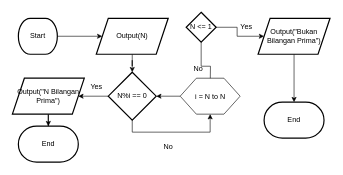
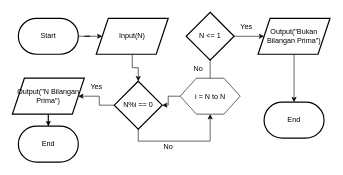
node "N <= 1": size 30x30 -> 48x48
node "Start": size 39x36 -> 60x36
node "Output(N)": label "Output(N)" -> "Input(N)"
node "N%i == 0": moved (132, 96) -> (138, 105)
